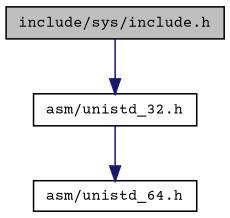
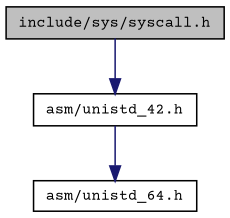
node "include/sys/include.h": label "include/sys/include.h" -> "include/sys/syscall.h"
node "asm/unistd_32.h": label "asm/unistd_32.h" -> "asm/unistd_42.h"
